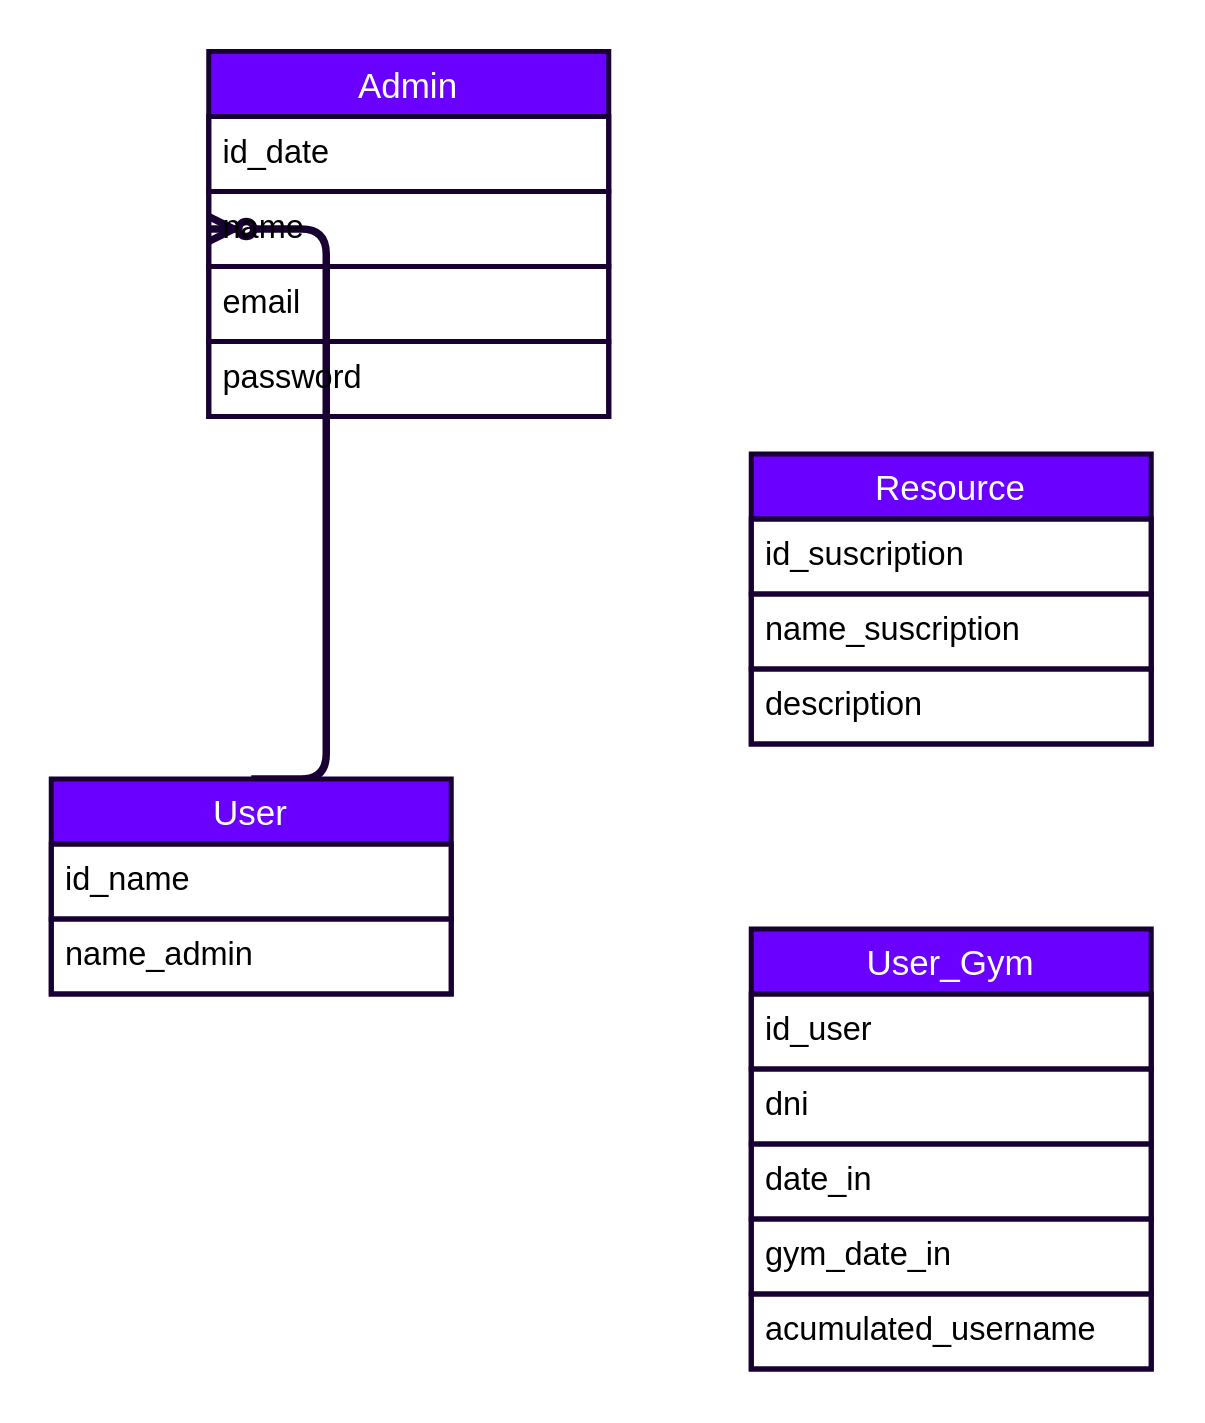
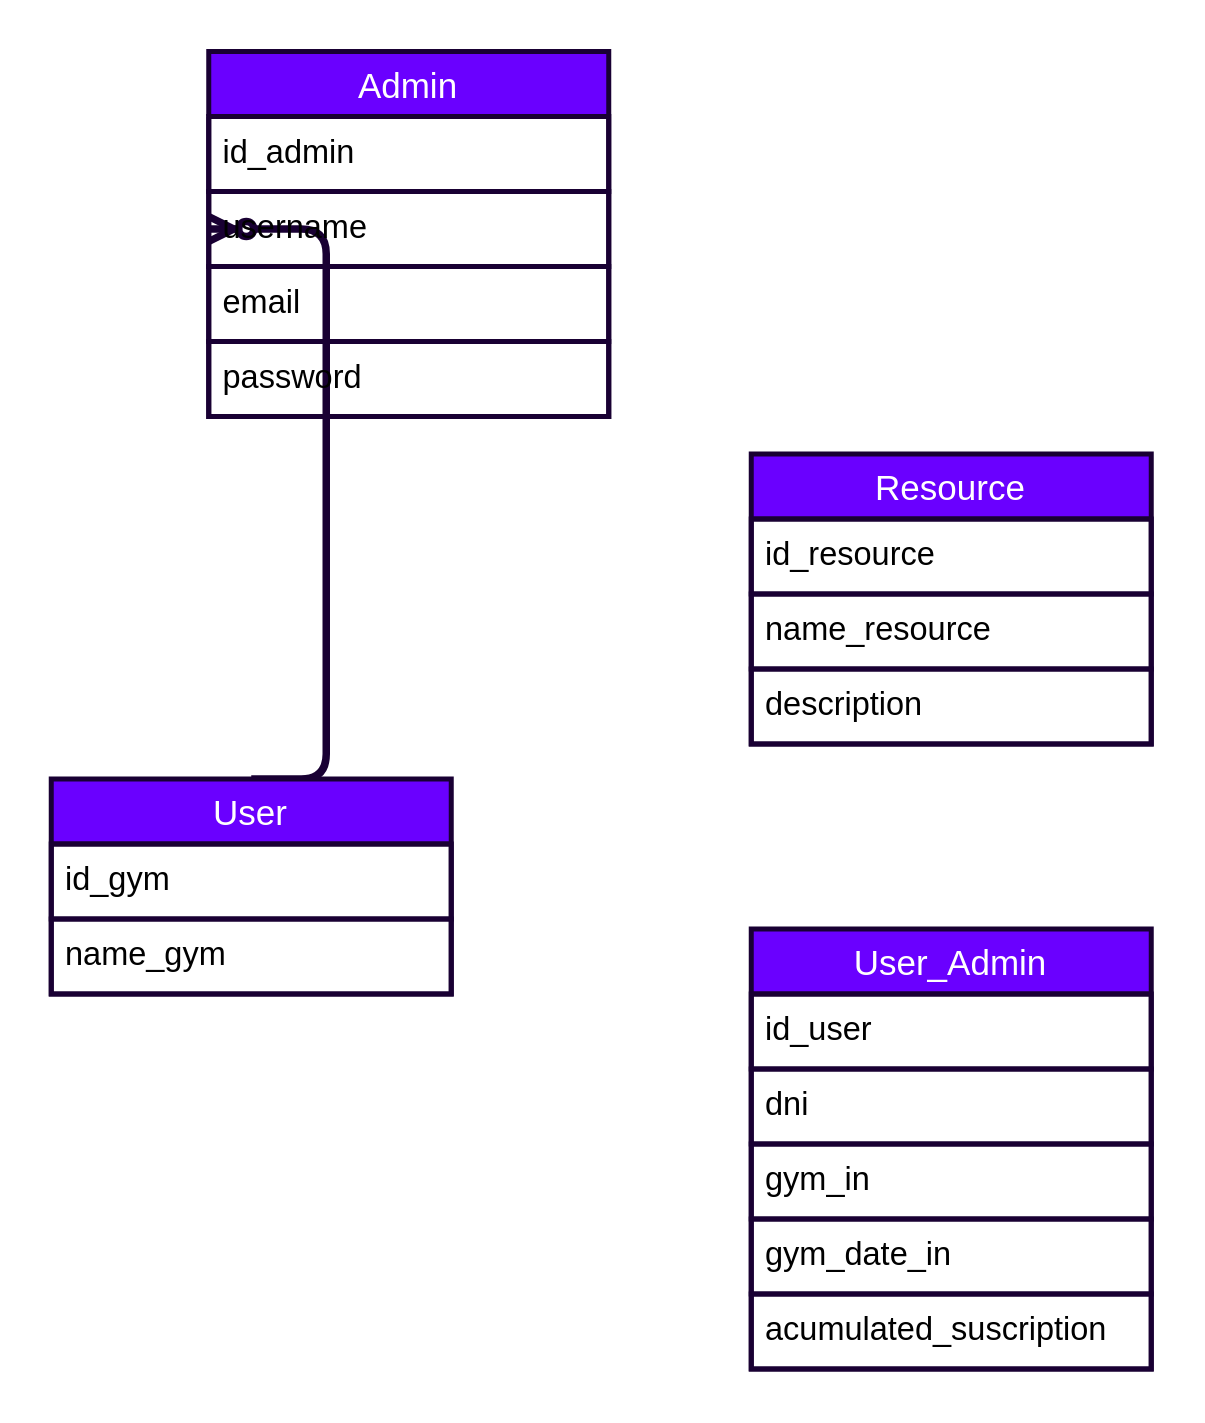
node "id_date": label "id_date" -> "id_admin"
node "name": label "name" -> "username"
node "id_suscription": label "id_suscription" -> "id_resource"
node "name_suscription": label "name_suscription" -> "name_resource"
node "id_name": label "id_name" -> "id_gym"
node "name_admin": label "name_admin" -> "name_gym"
node "User_Gym": label "User_Gym" -> "User_Admin"
node "date_in": label "date_in" -> "gym_in"
node "acumulated_username": label "acumulated_username" -> "acumulated_suscription"
